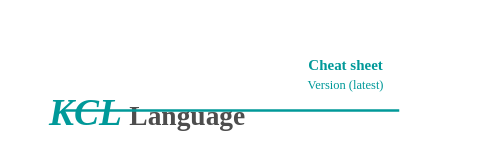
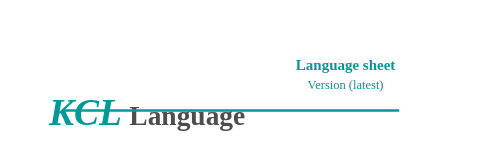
node "Cheat sheet Version (latest)": label "Cheat sheet Version (latest)" -> "Language sheet Version (latest)"
